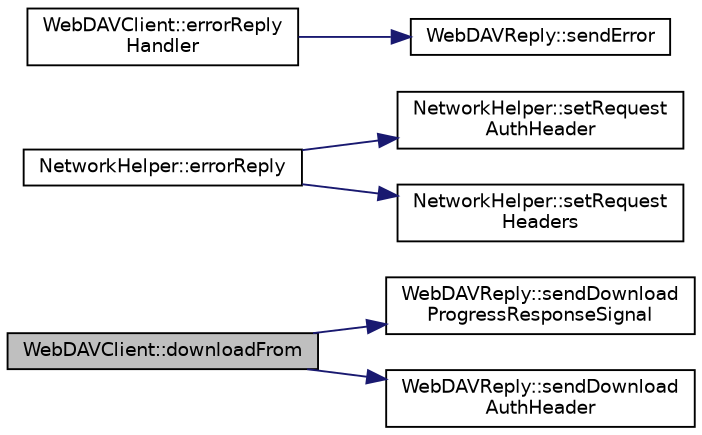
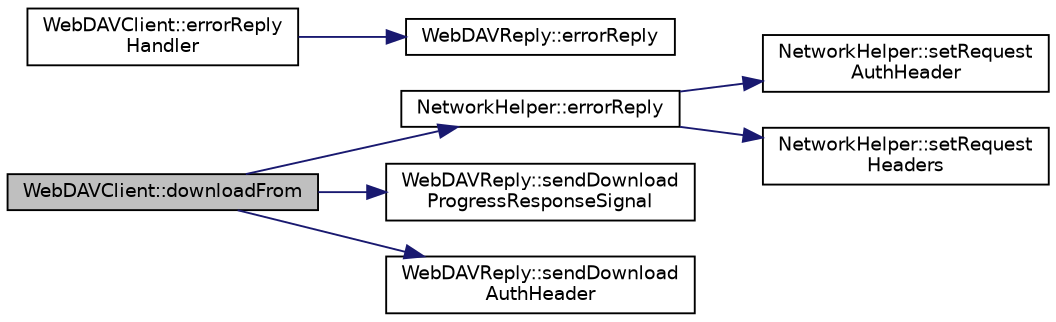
node "WebDAVReply::sendError": label "WebDAVReply::sendError" -> "WebDAVReply::errorReply"
edge "WebDAVClient::downloadFrom" -> "NetworkHelper::errorReply": added
